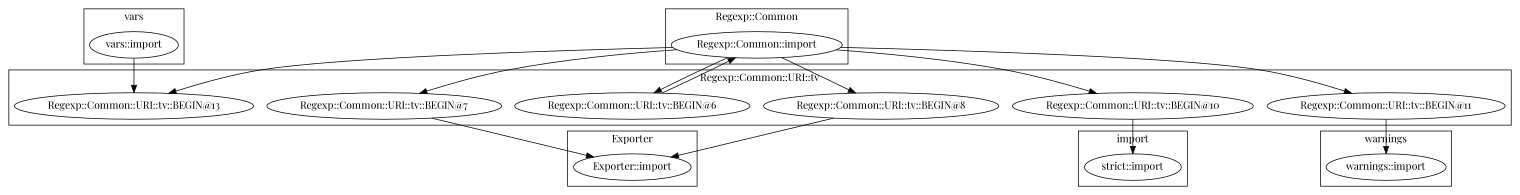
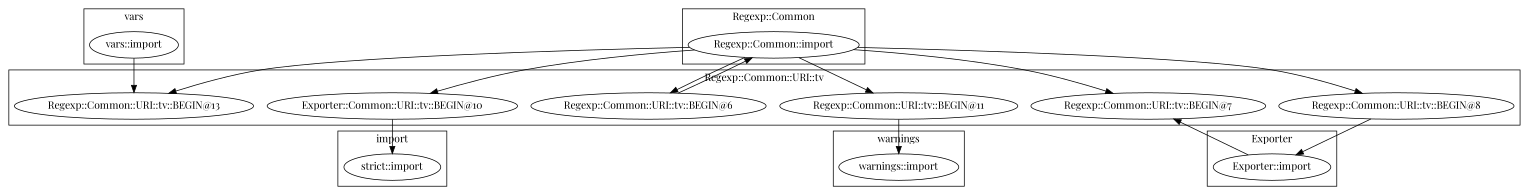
node "Regexp::Common::URI::tv::BEGIN@10": label "Regexp::Common::URI::tv::BEGIN@10" -> "Exporter::Common::URI::tv::BEGIN@10"
edge "Regexp::Common::URI::tv::BEGIN@7" -> "Exporter::import": reversed
